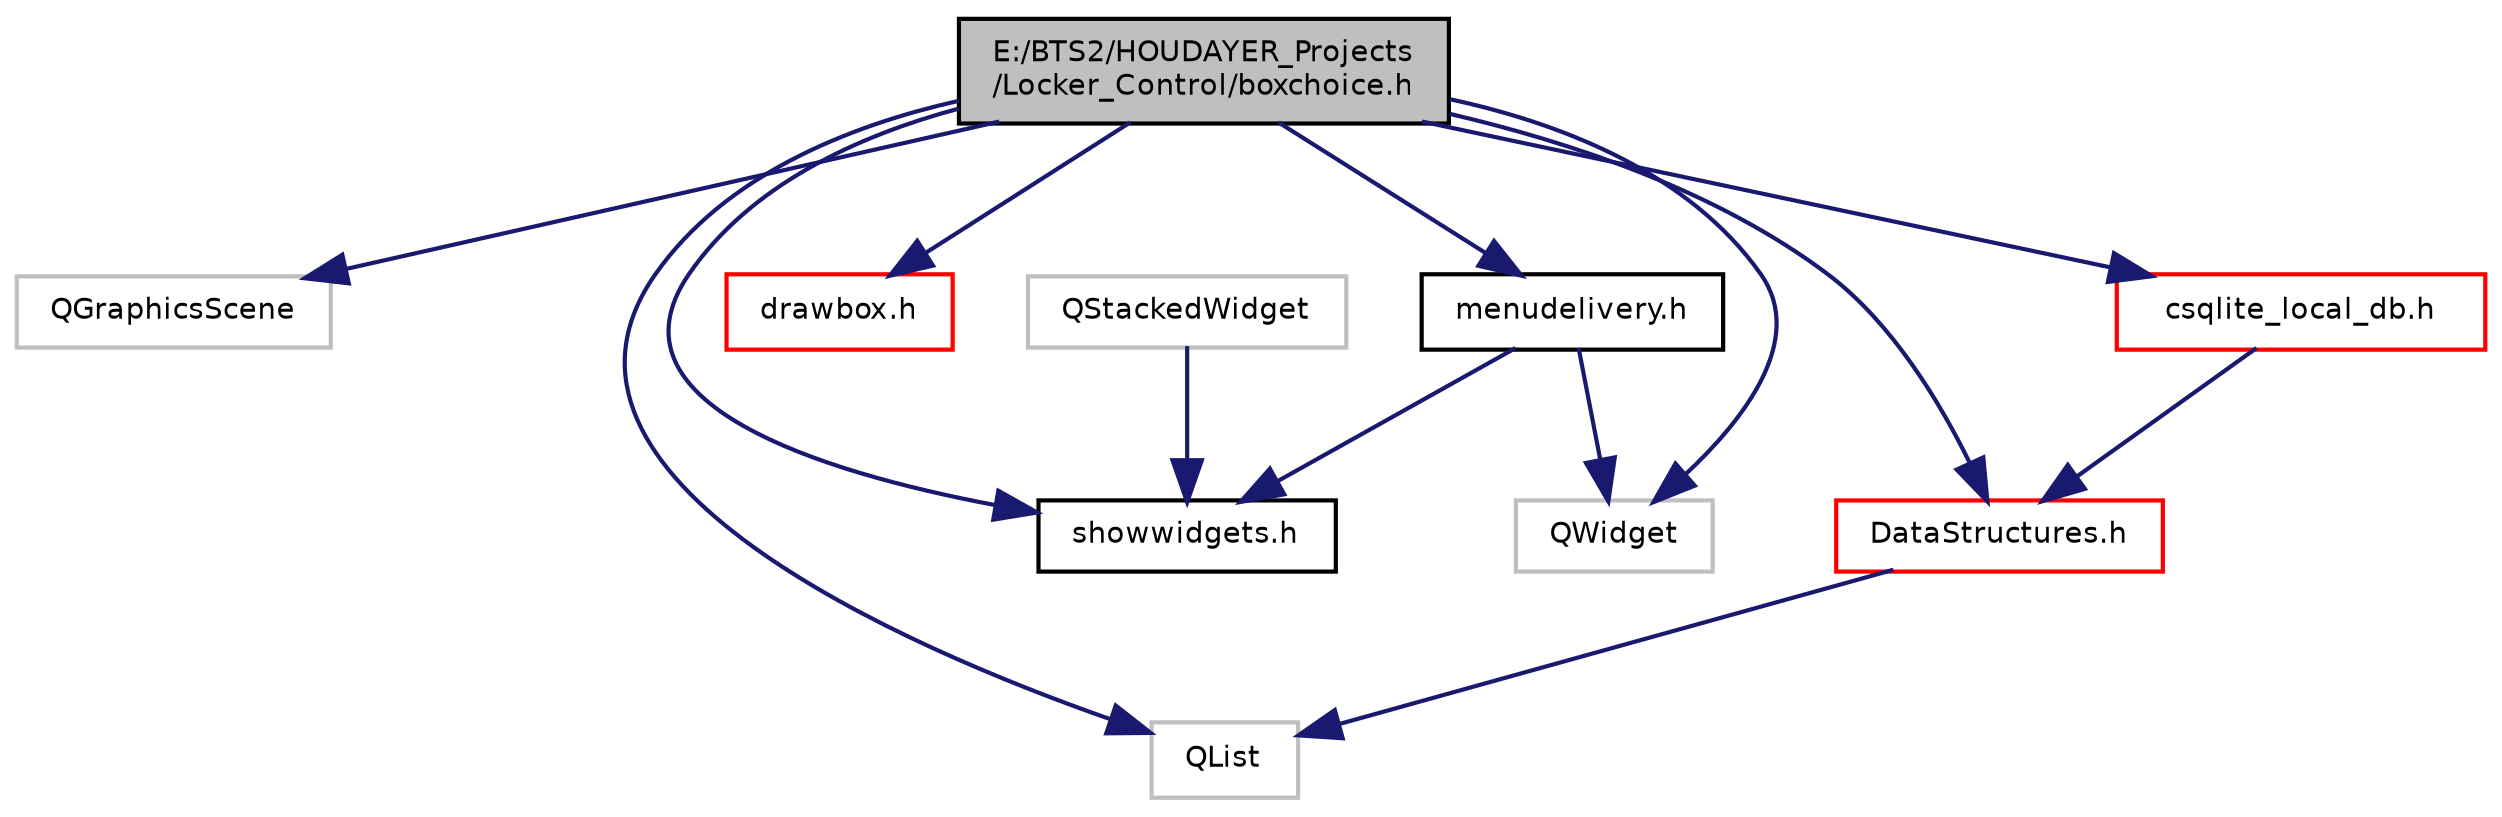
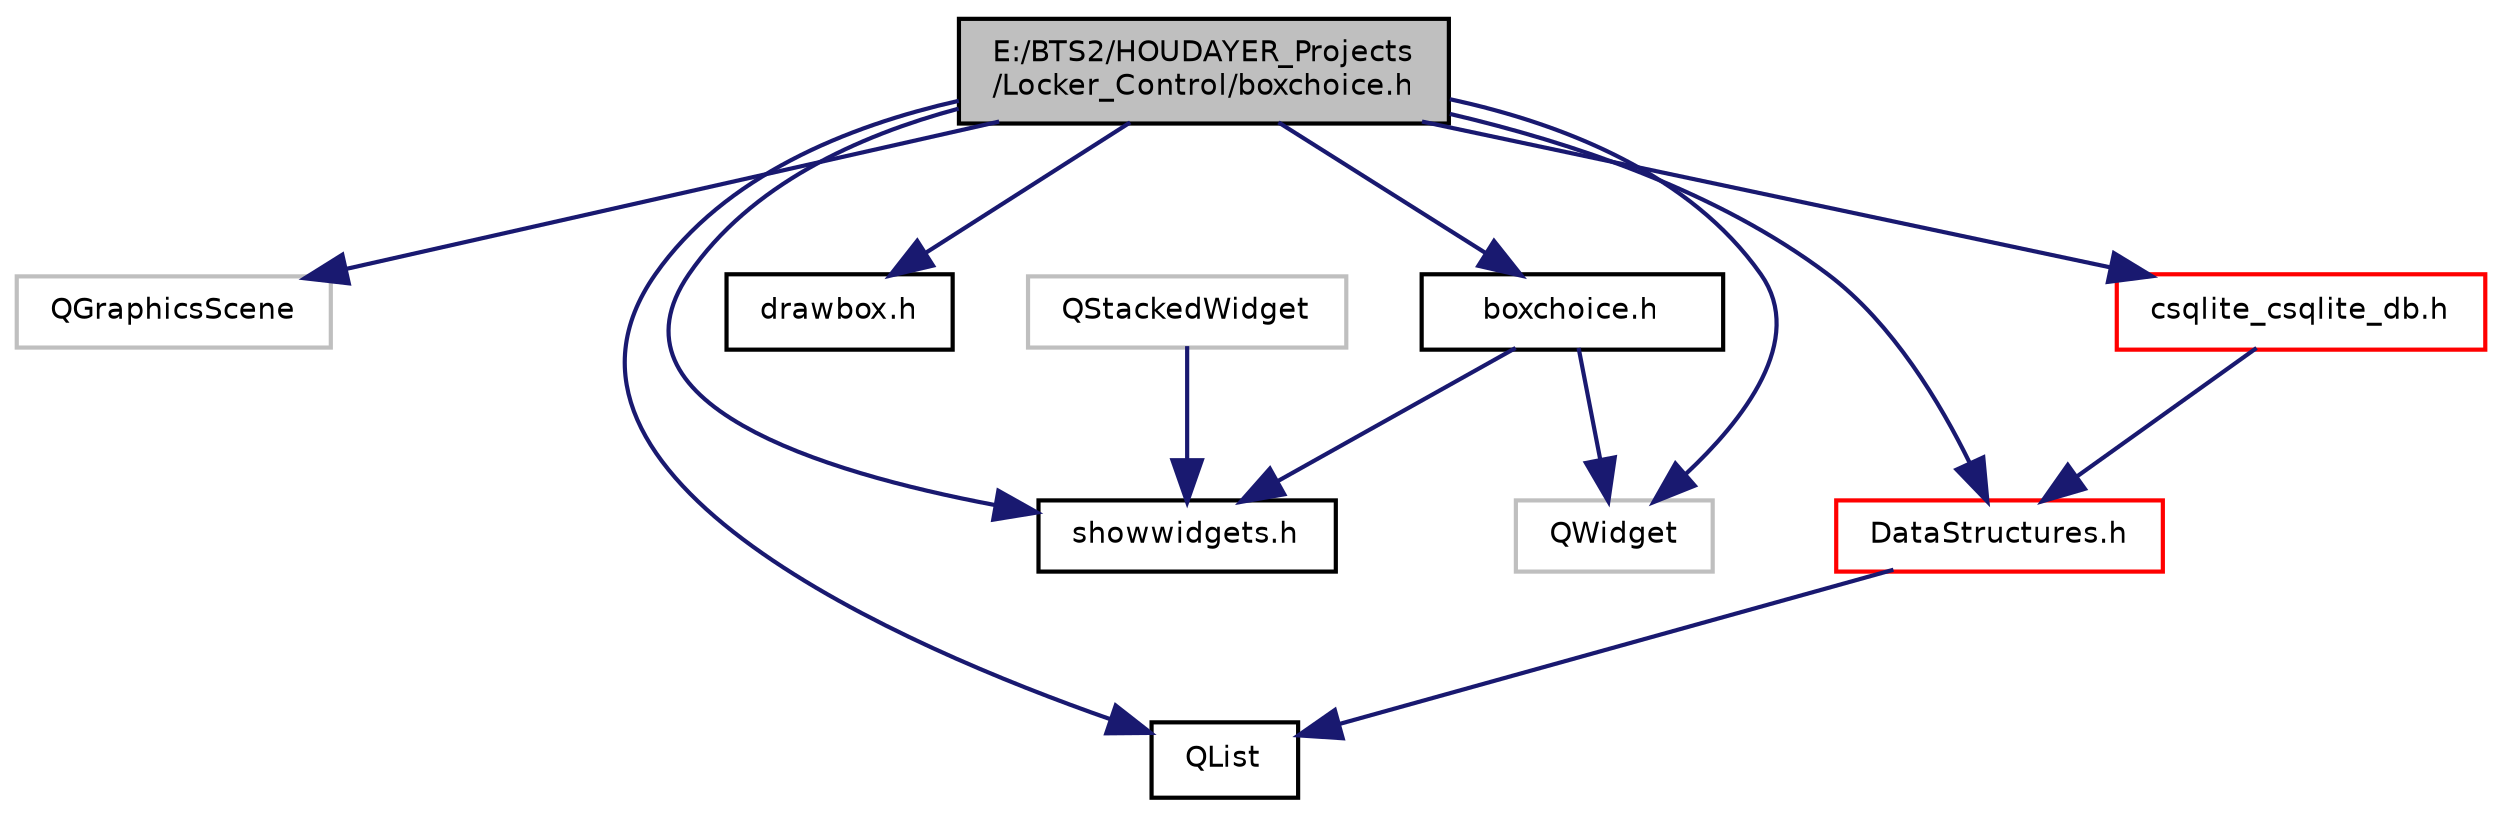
node "drawbox.h": color red -> black
node "menudelivery.h": label "menudelivery.h" -> "boxchoice.h"
node "csqlite_local_db.h": label "csqlite_local_db.h" -> "csqlite_csqlite_db.h"
node "QList": color grey75 -> black
